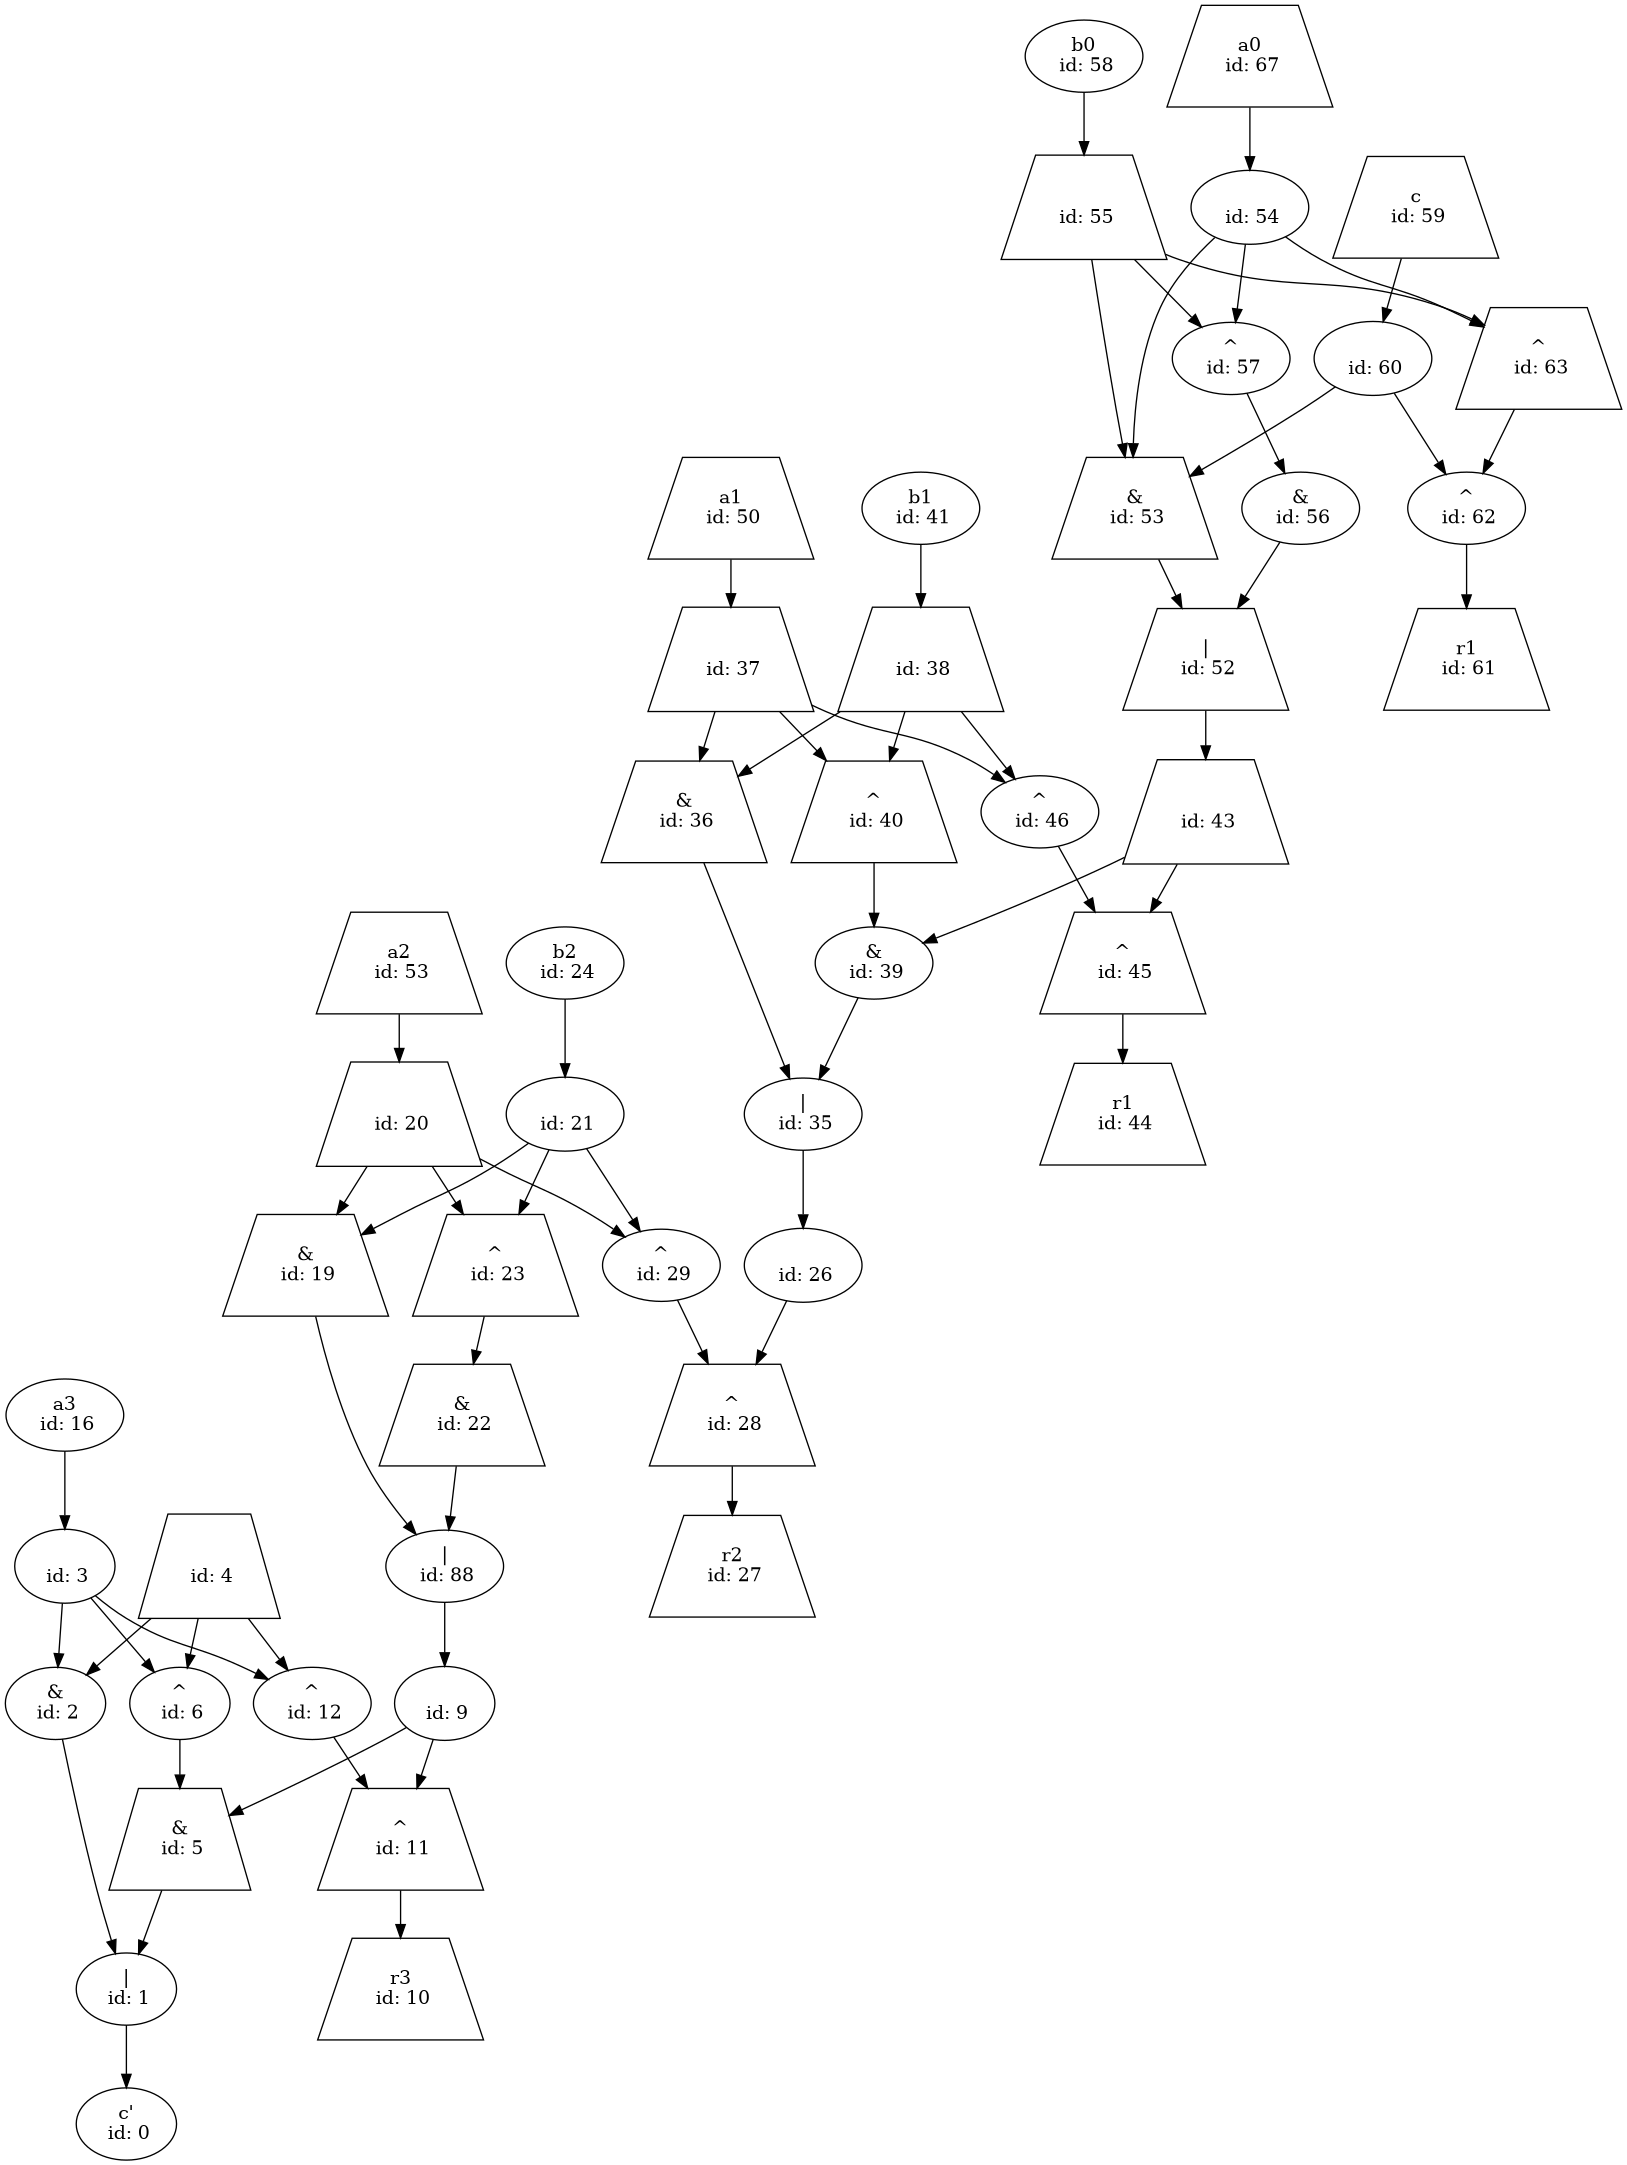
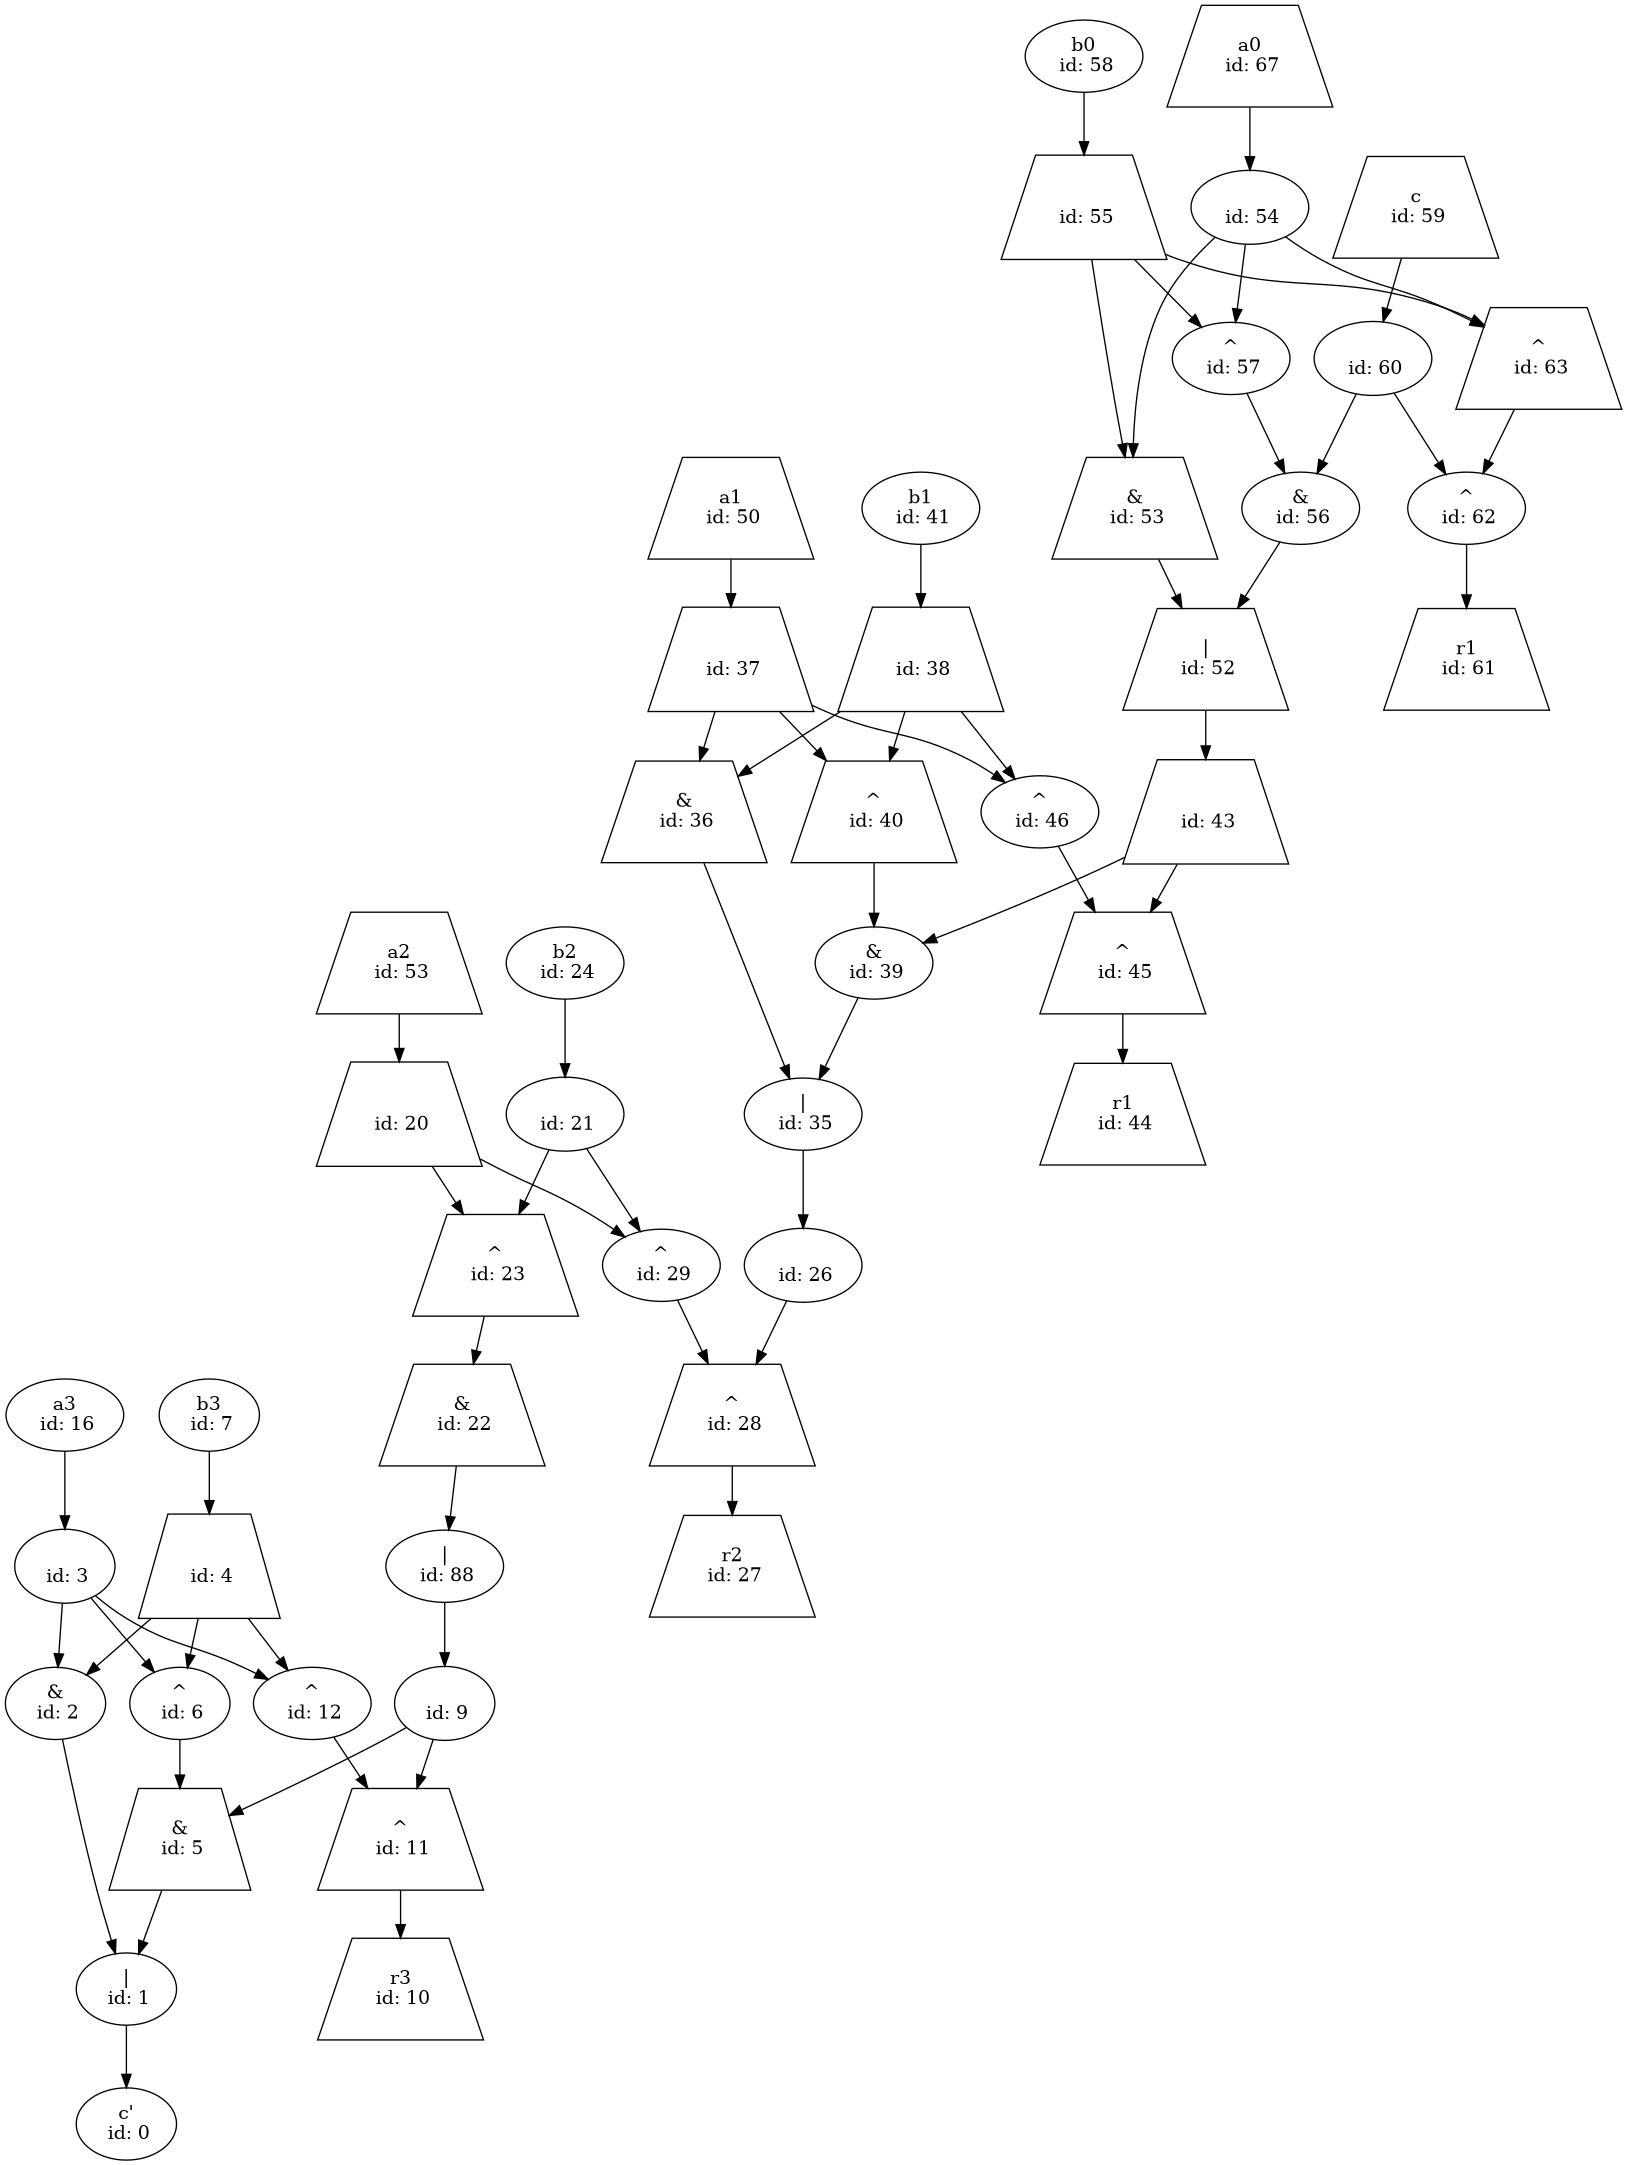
edge "id: 60" -> "& id: 53": now "id: 60" -> "& id: 56"
node "& id: 19": removed
node "b3 id: 7": added
